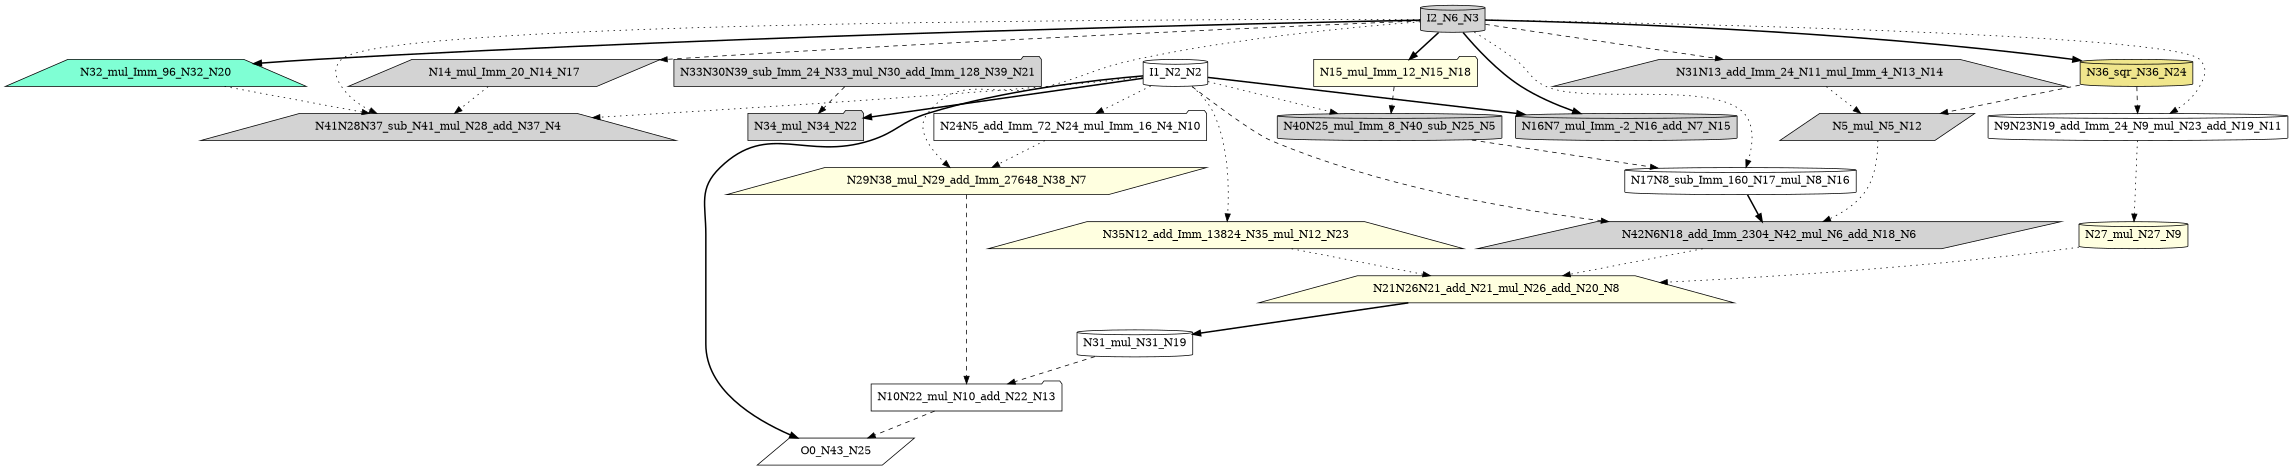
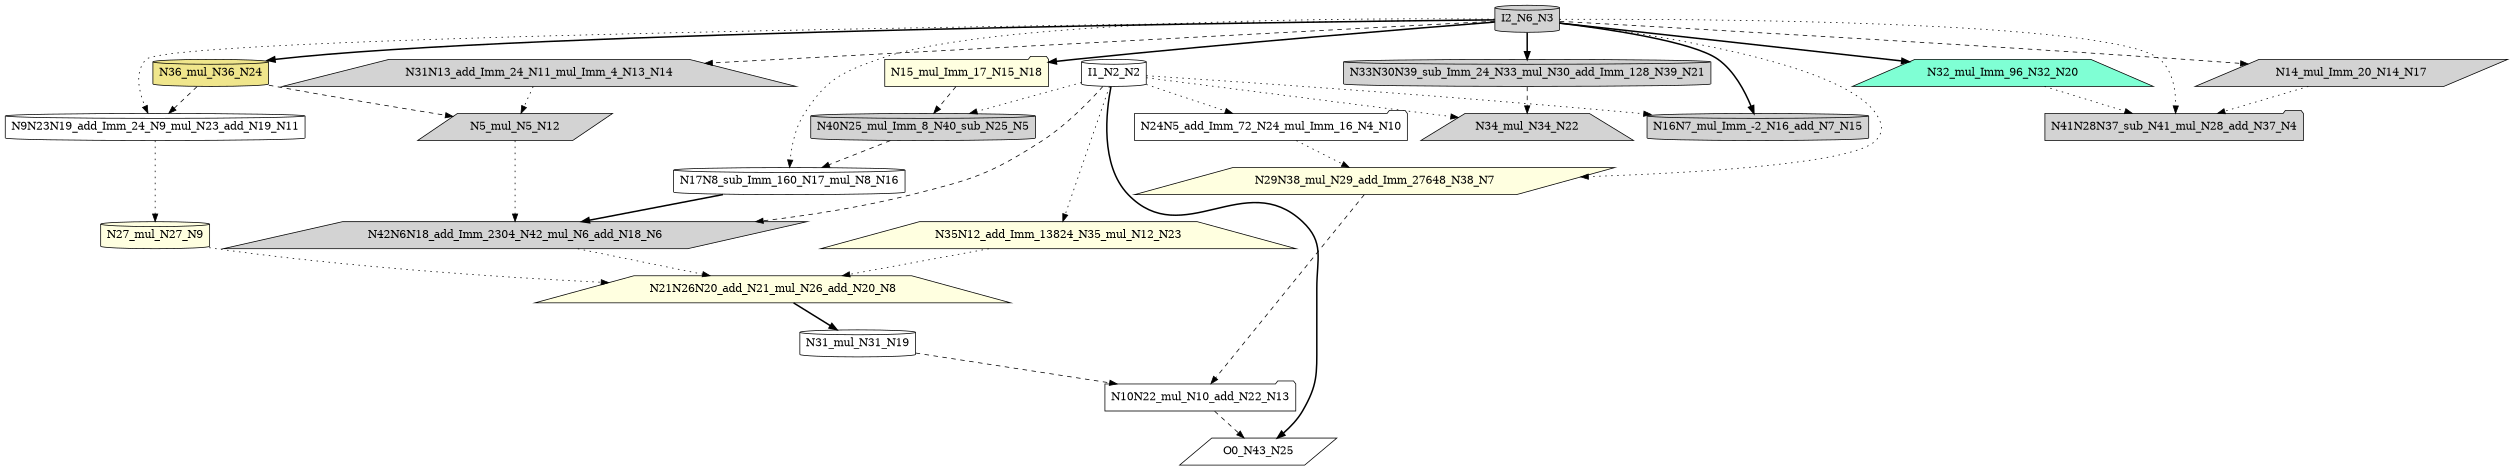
edge "I2_N6_N3" -> "N33N30N39_sub_Imm_24_N33_mul_N30_add_Imm_128_N39_N21": added
node "N33N30N39_sub_Imm_24_N33_mul_N30_add_Imm_128_N39_N21": shape folder -> cylinder
node "N15_mul_Imm_12_N15_N18": label "N15_mul_Imm_12_N15_N18" -> "N15_mul_Imm_17_N15_N18"
node "N36_sqr_N36_N24": label "N36_sqr_N36_N24" -> "N36_mul_N36_N24"
edge "I1_N2_N2" -> "N34_mul_N34_N22": style bold -> dotted
edge "I1_N2_N2" -> "N16N7_mul_Imm_-2_N16_add_N7_N15": style bold -> dotted
edge "I1_N2_N2" -> "N41N28N37_sub_N41_mul_N28_add_N37_N4": removed
node "N41N28N37_sub_N41_mul_N28_add_N37_N4": shape trapezium -> folder
node "N34_mul_N34_N22": shape folder -> trapezium
node "N21N26N21_add_N21_mul_N26_add_N20_N8": label "N21N26N21_add_N21_mul_N26_add_N20_N8" -> "N21N26N20_add_N21_mul_N26_add_N20_N8"
